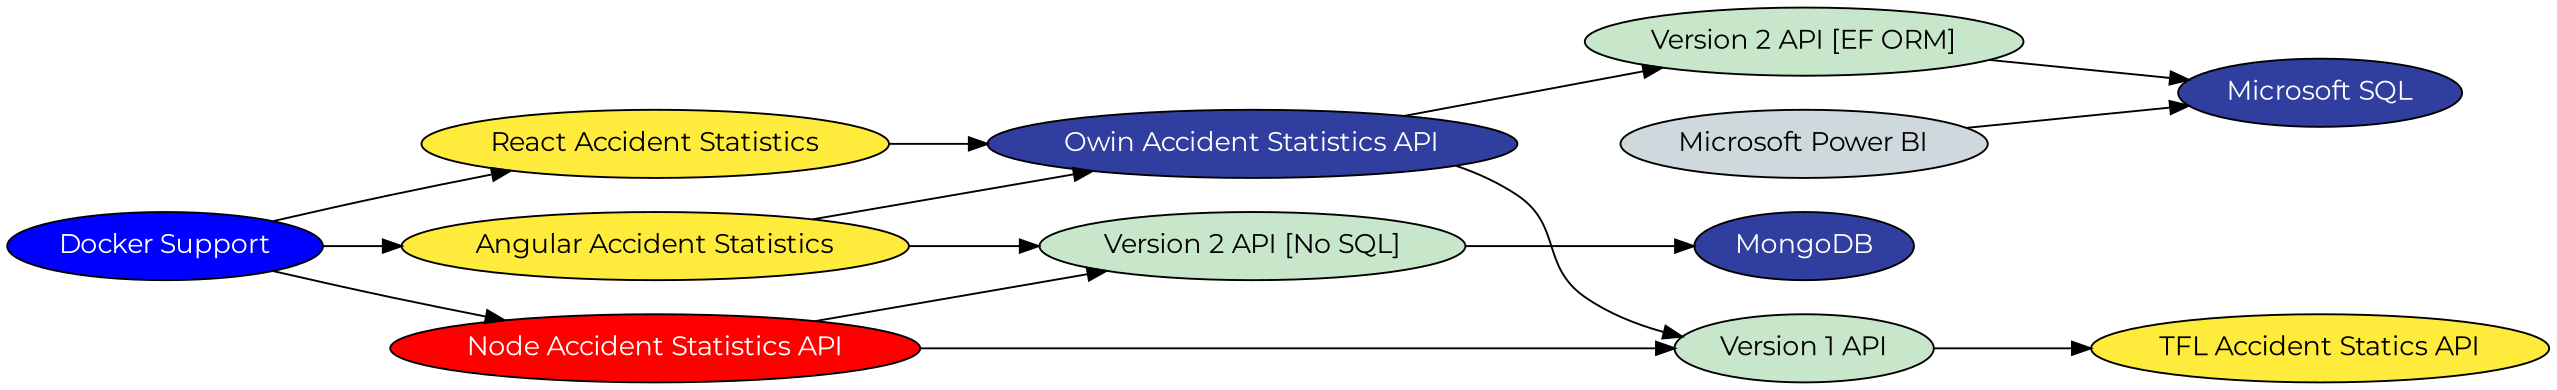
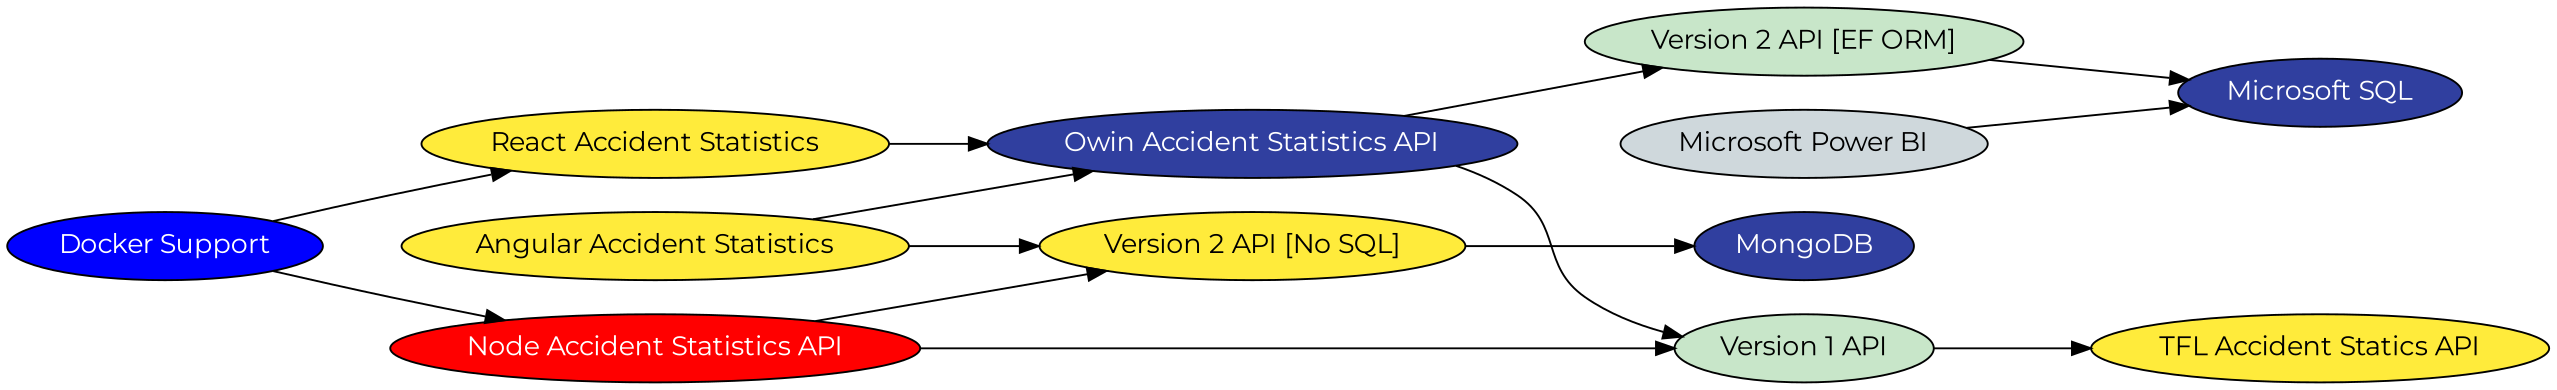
edge "Docker Support" -> "Angular Accident Statistics": removed
node "Version 2 API [No SQL]": fillcolor #c8e6c9 -> #ffeb3b
